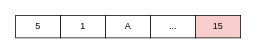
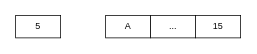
node "1": removed
node "15": fillcolor #f8cecc -> #ffffff
